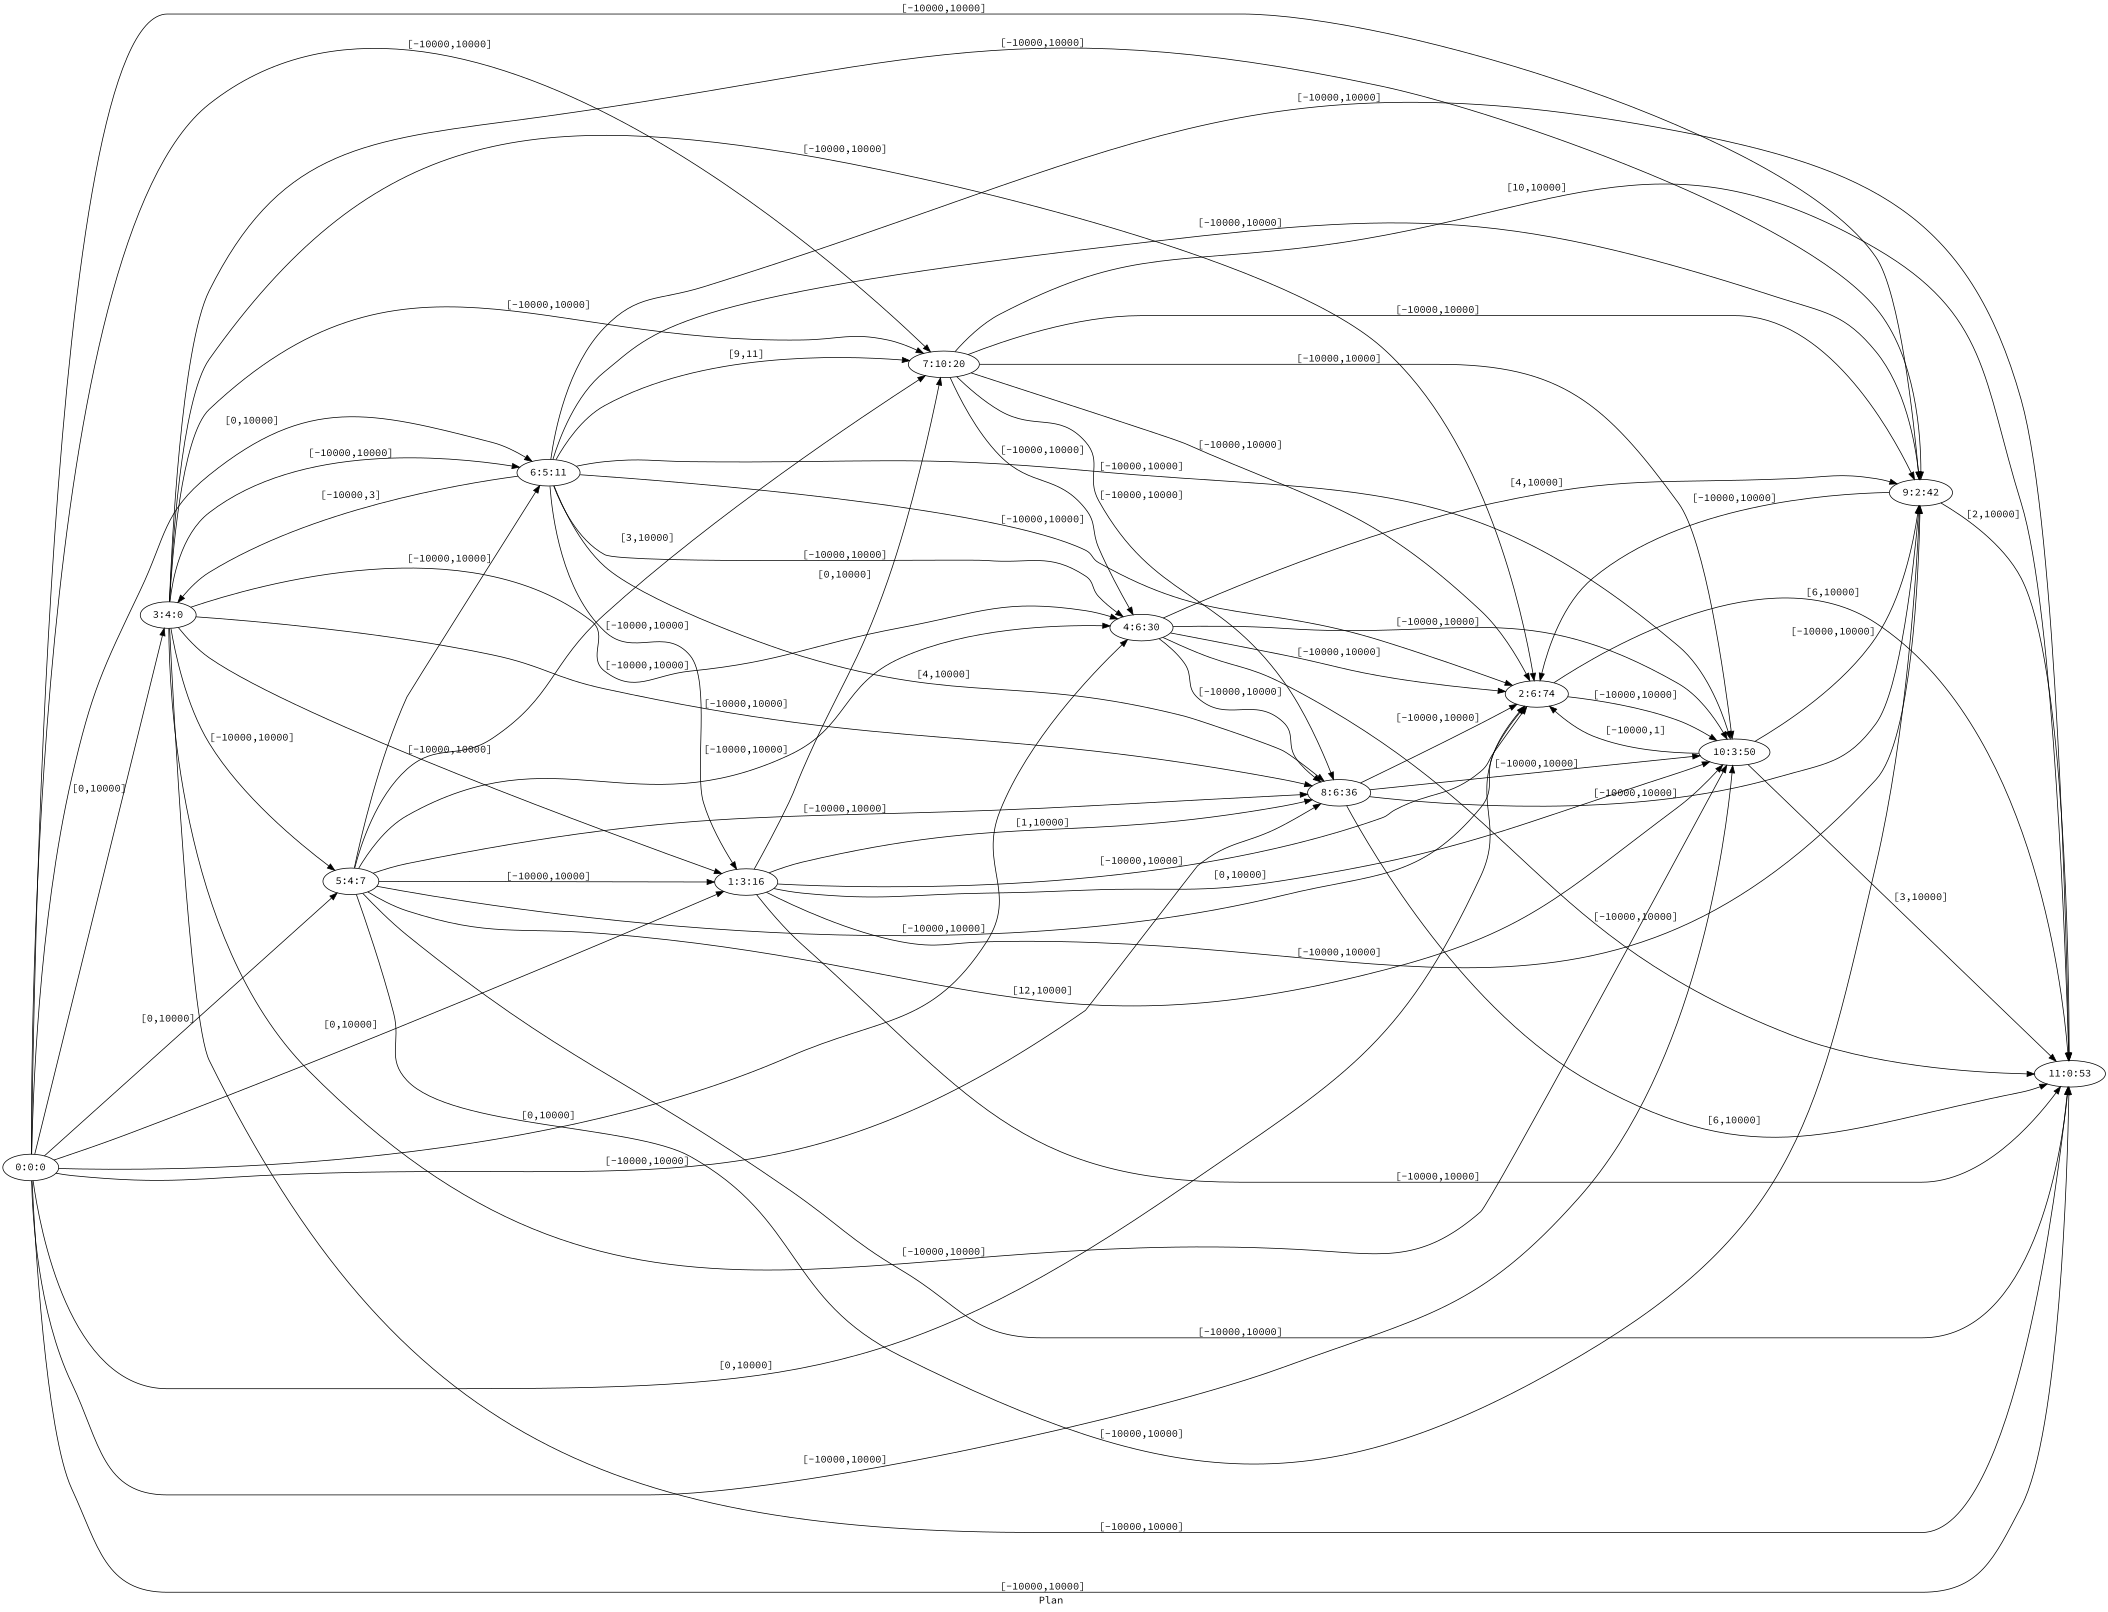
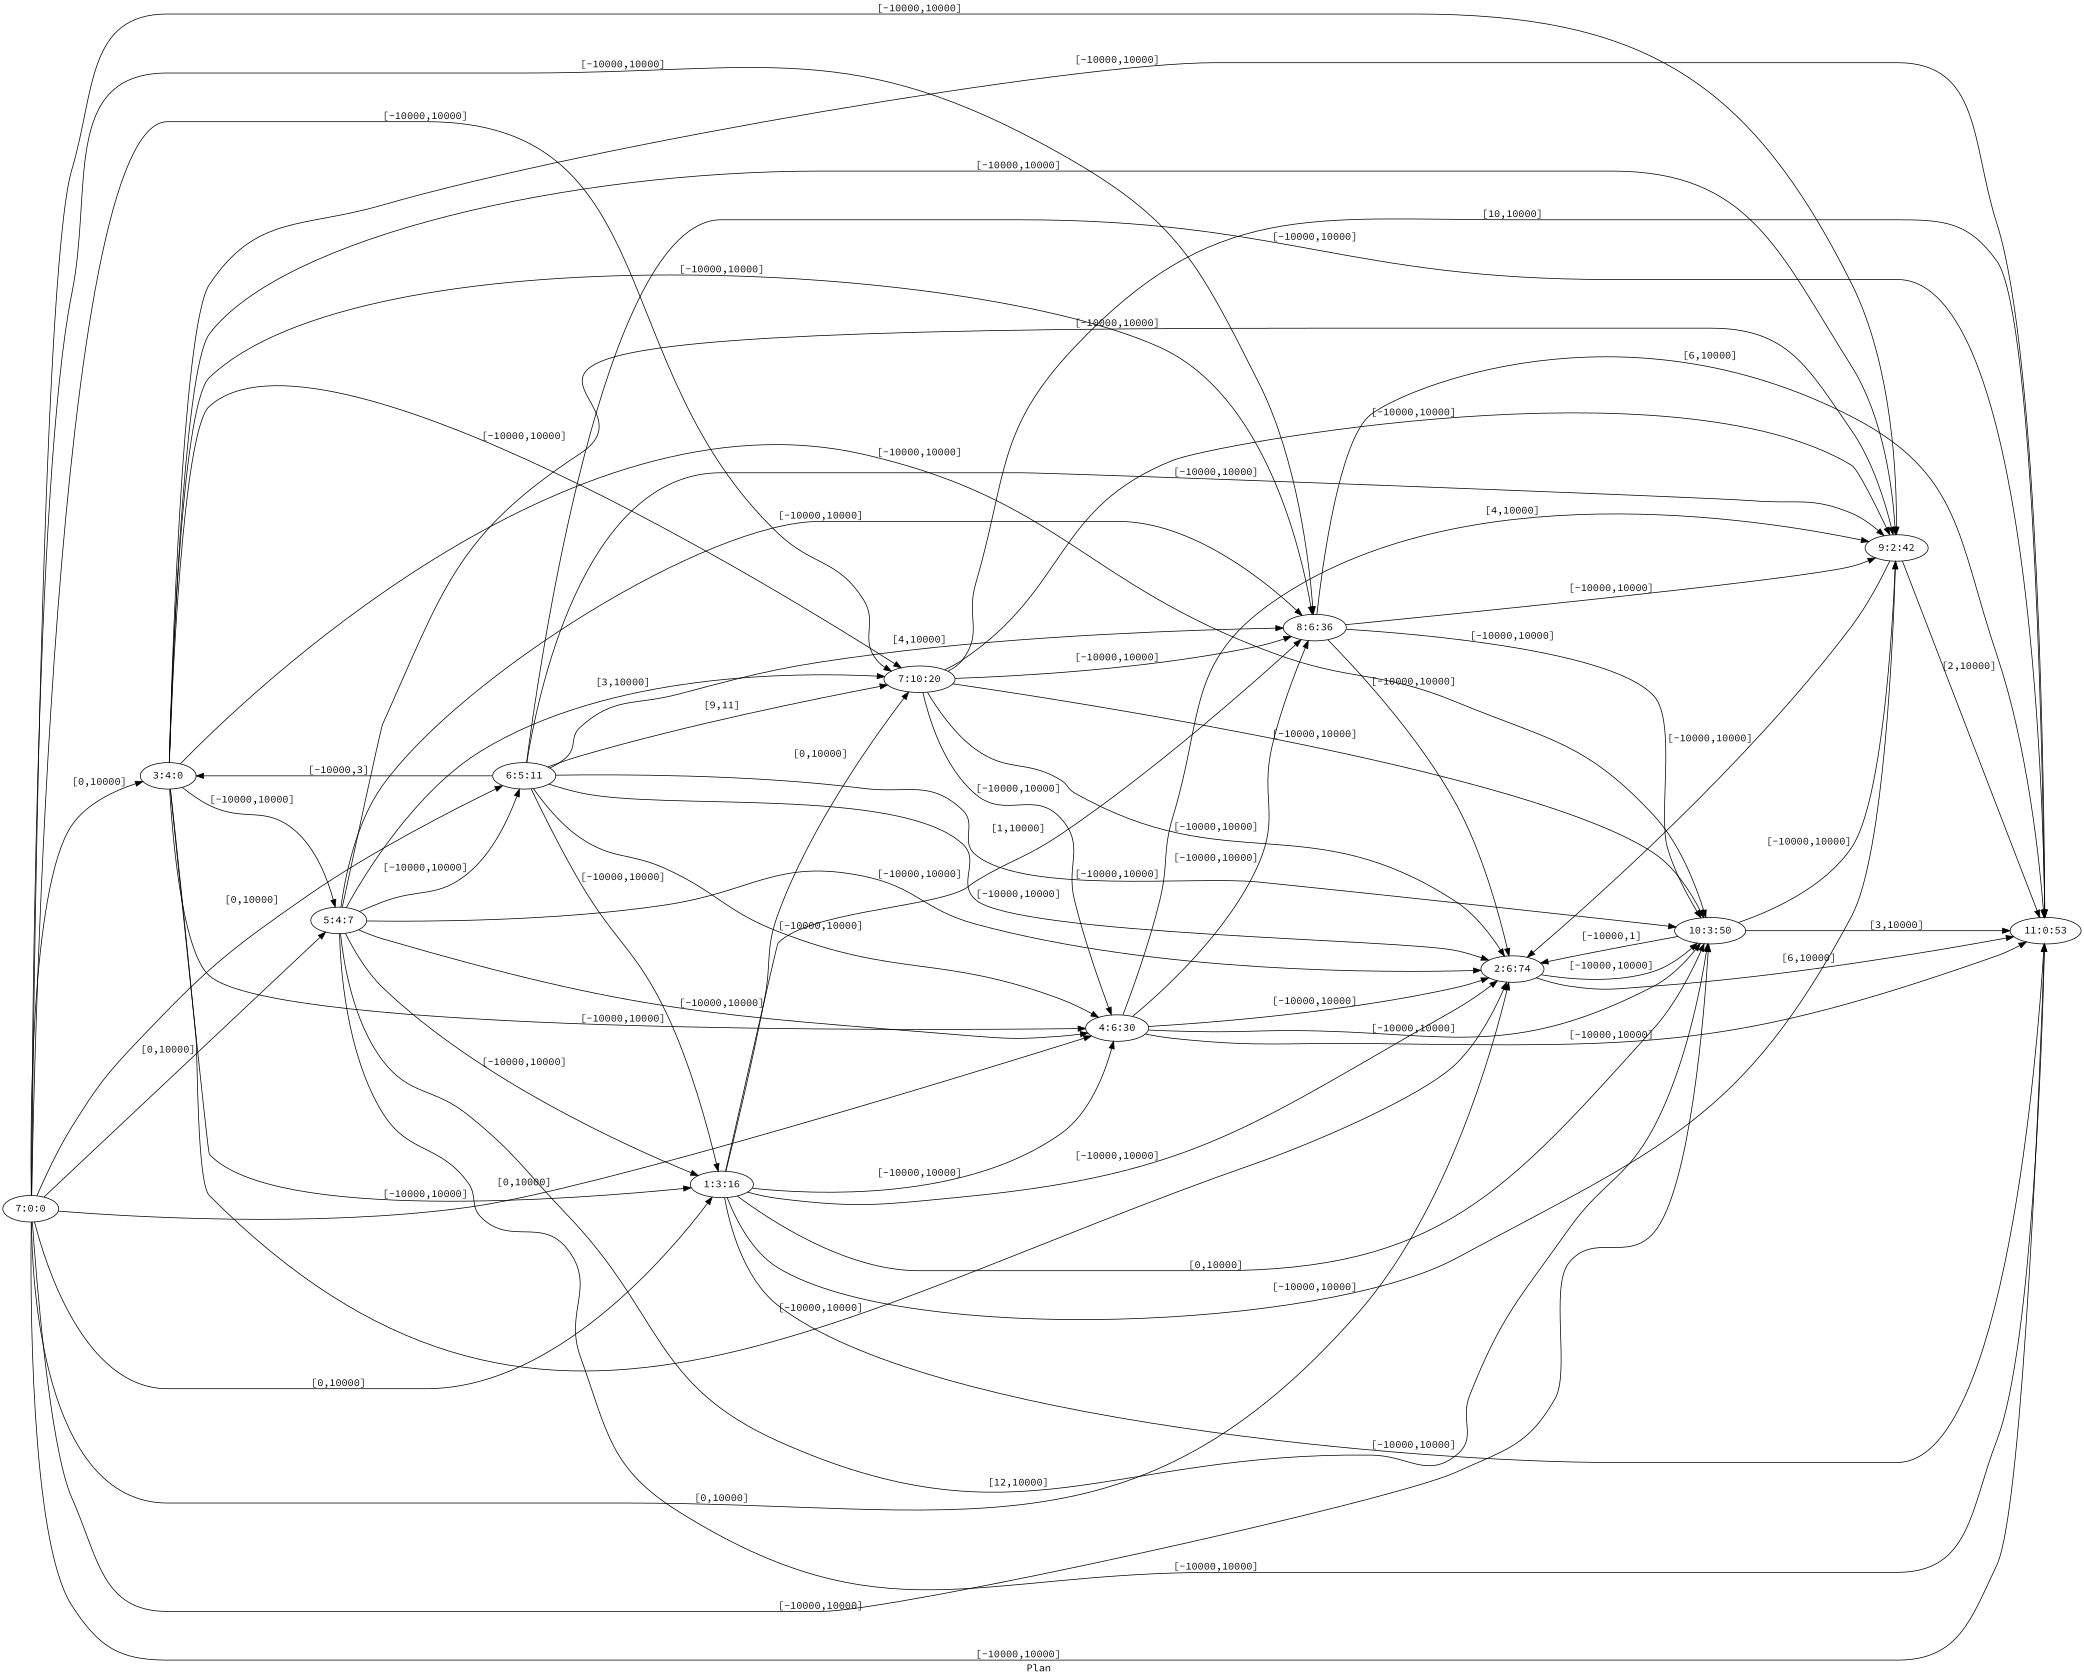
edge "3:4:0" -> "6:5:11": removed, label "[-10000,10000]"
node "0:0:0": label "0:0:0" -> "7:0:0"
edge "1:3:16" -> "4:6:30": added, label "[-10000,10000]"
